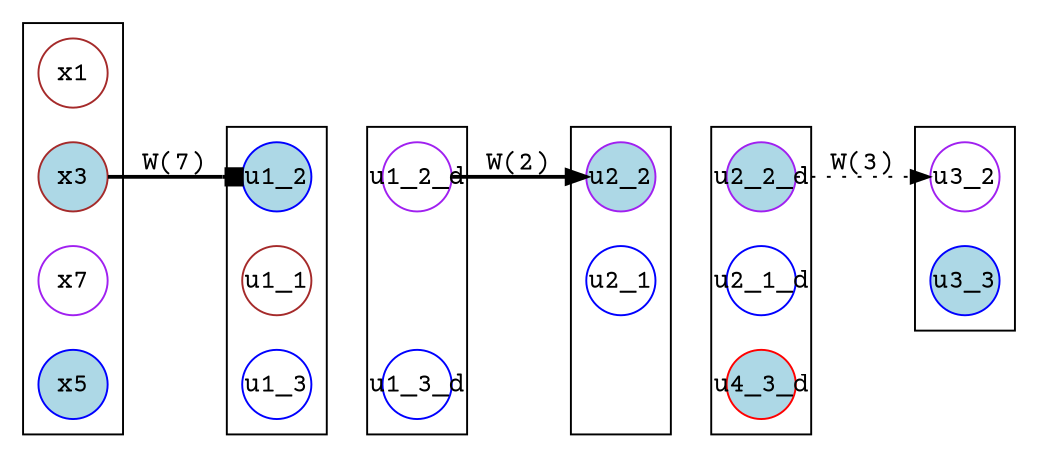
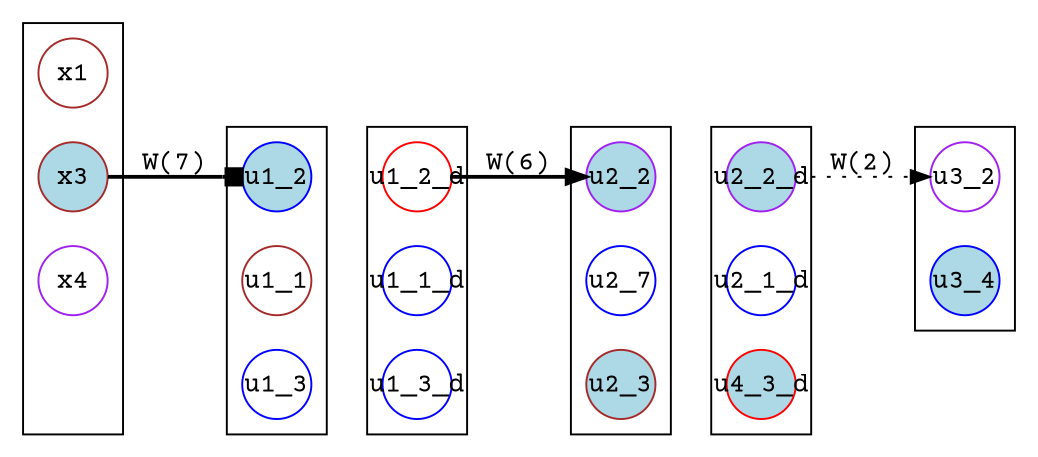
edge "u1_2_d" -> "u2_2": label "W(2)" -> "W(6)"
edge "u2_2_d" -> "u3_2": label "W(3)" -> "W(2)"
node "u1_2_d": color purple -> red
node "x7": label "x7" -> "x4"
node "u1_1_d": added
node "u2_1": label "u2_1" -> "u2_7"
node "u3_3": label "u3_3" -> "u3_4"
node "x5": removed
node "u2_3": added
